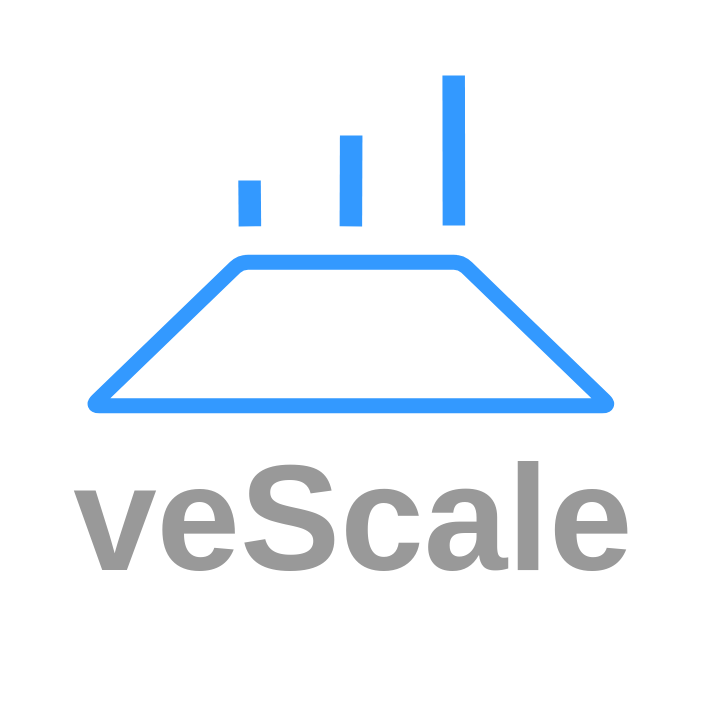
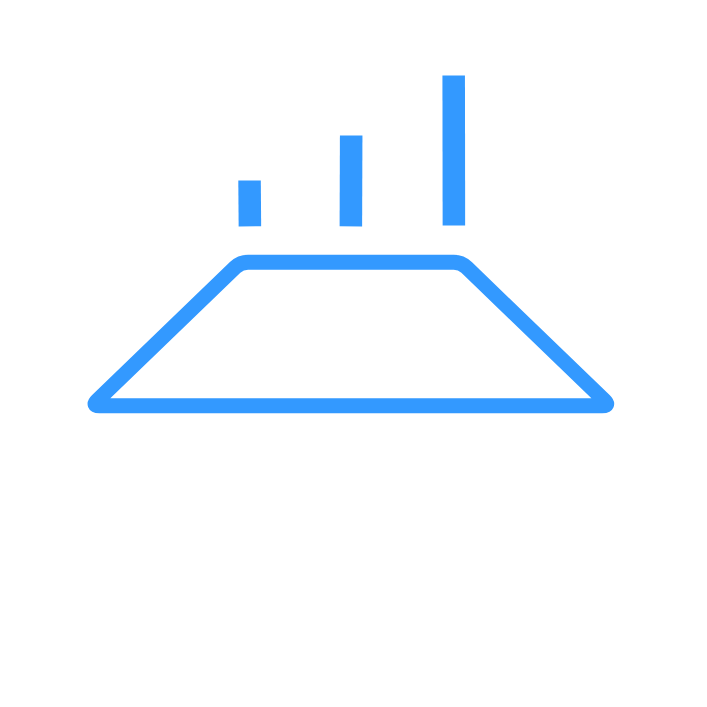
node "veScale": removed
